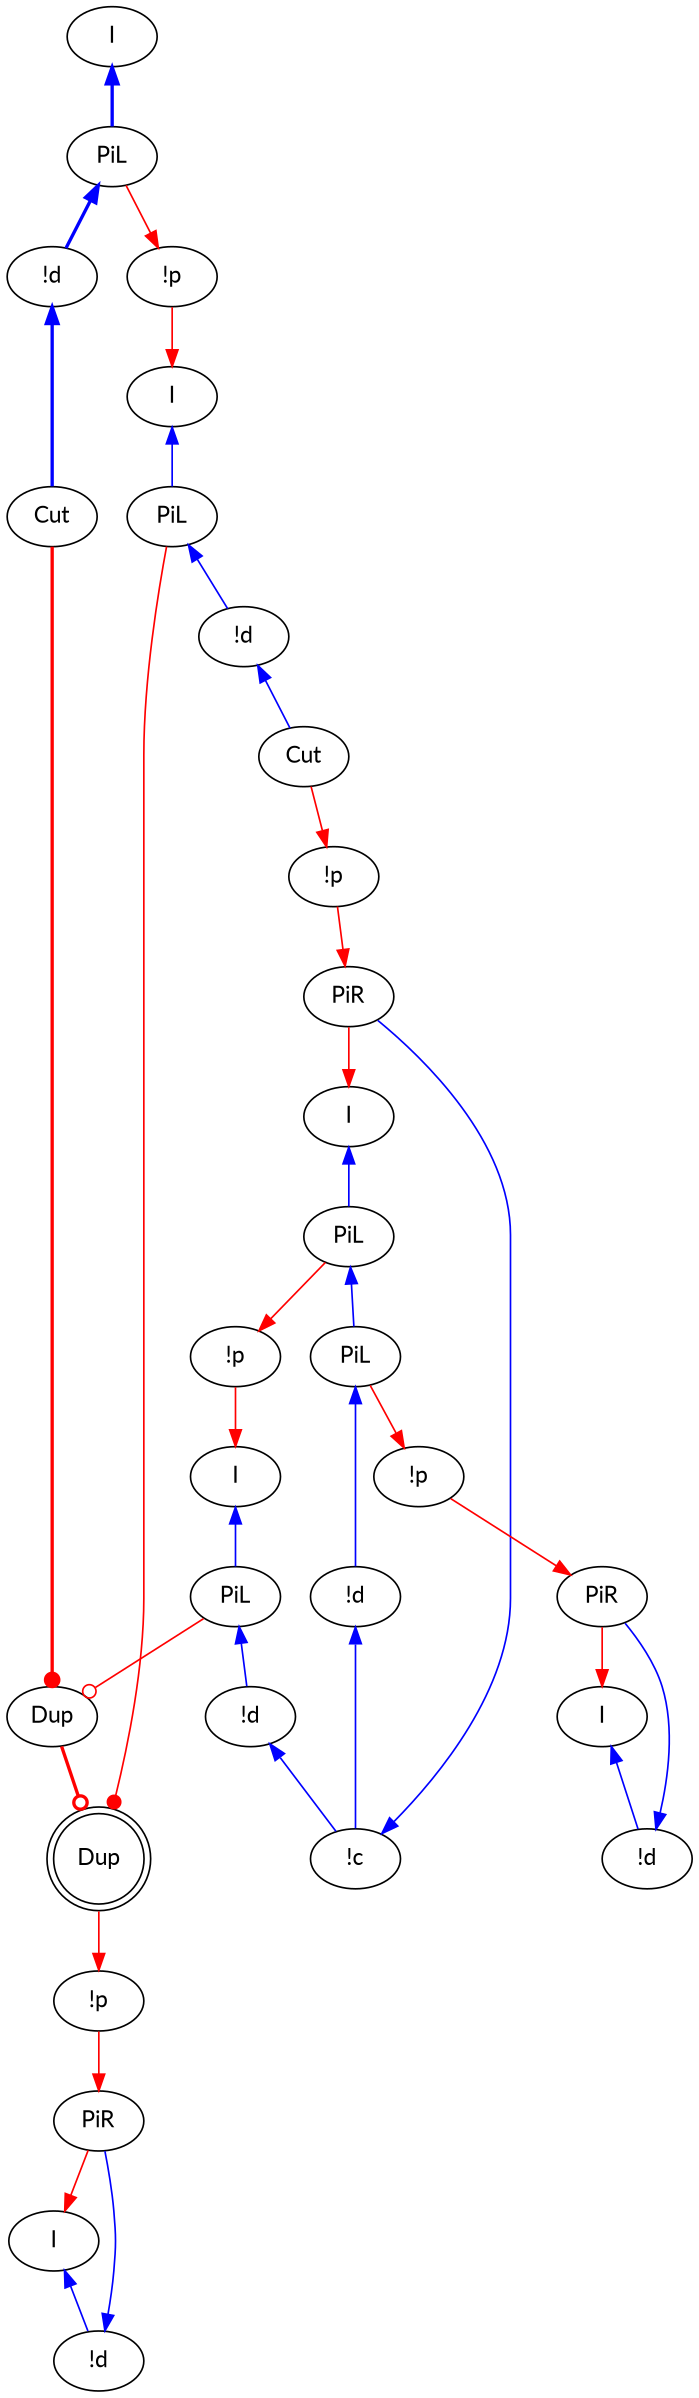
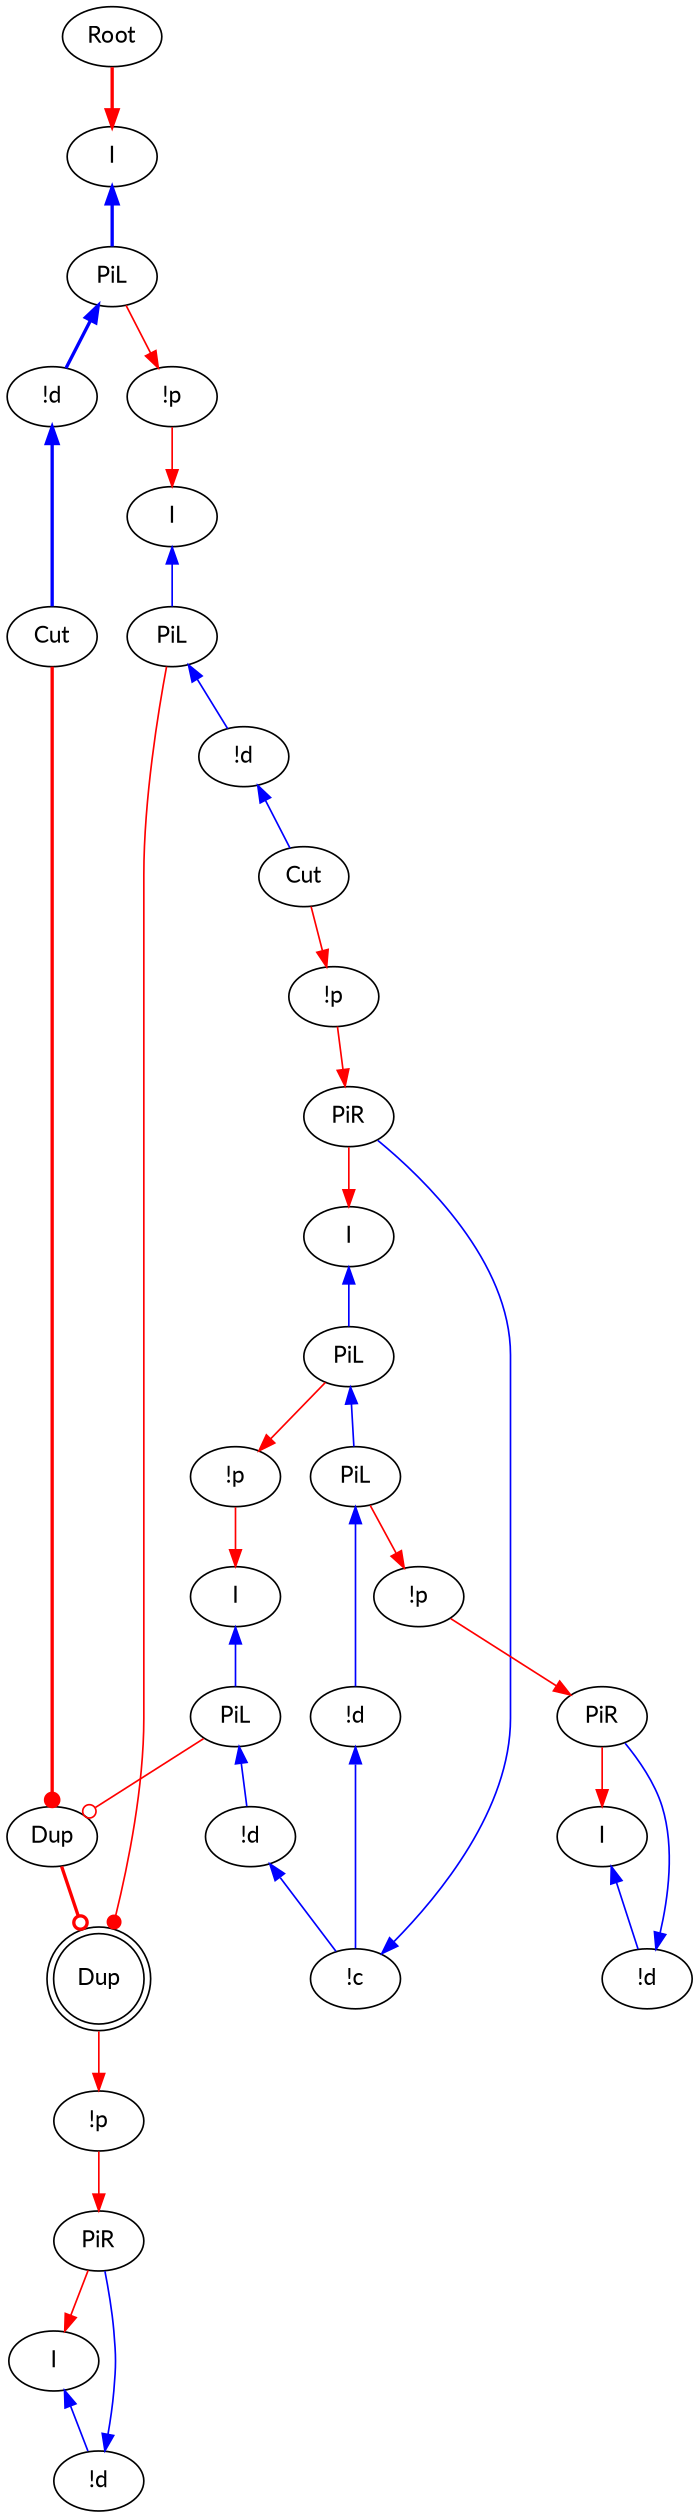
node "Root": added
